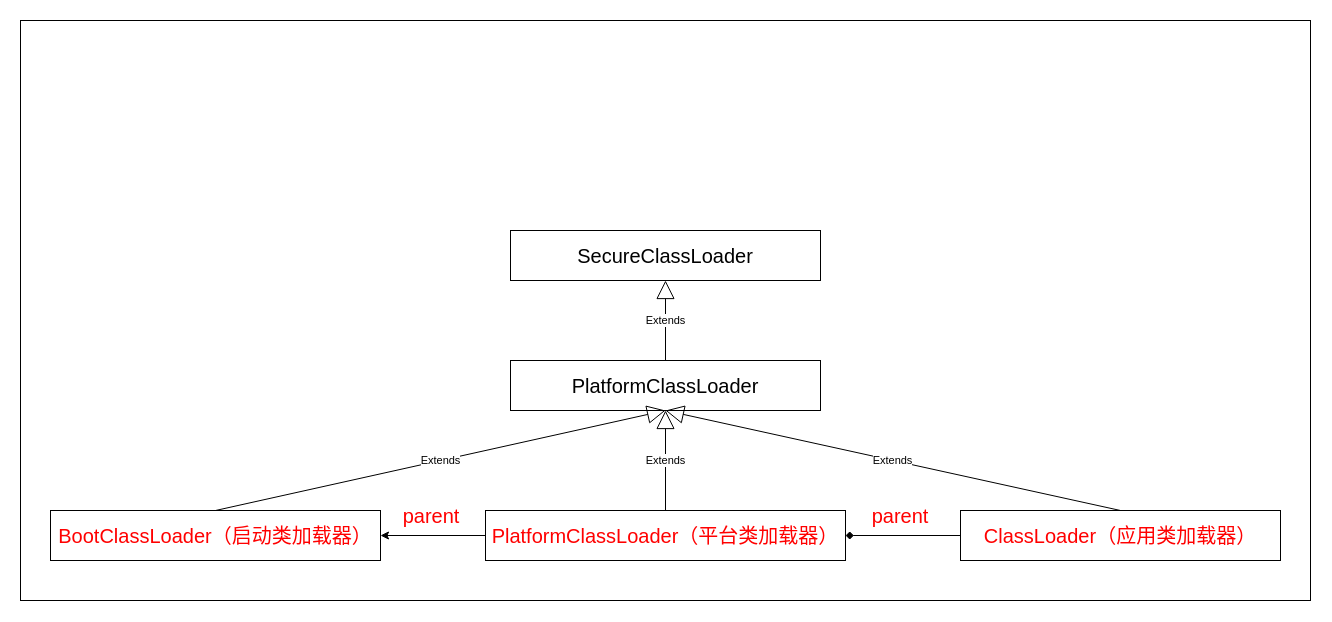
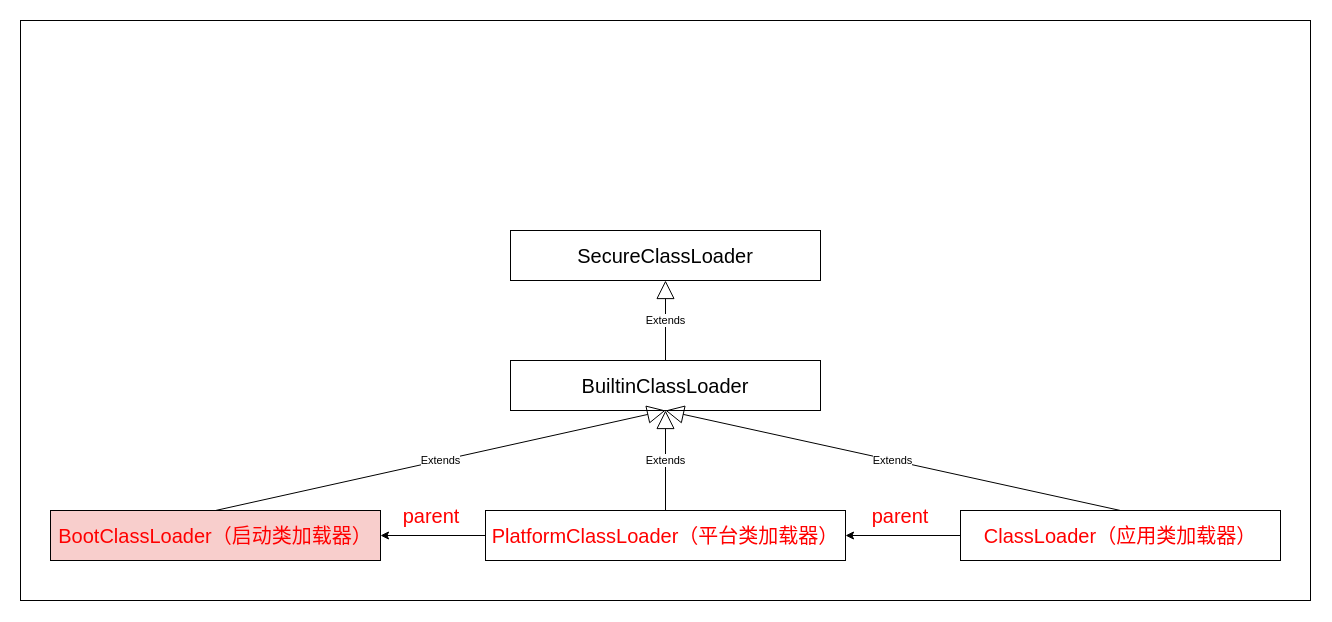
node "PlatformClassLoader": label "PlatformClassLoader" -> "BuiltinClassLoader"
node "BootClassLoader（启动类加载器）": fillcolor #ffffff -> #f8cecc
edge "ClassLoader（应用类加载器）" -> "PlatformClassLoader（平台类加载器）": arrowhead diamond -> classic
